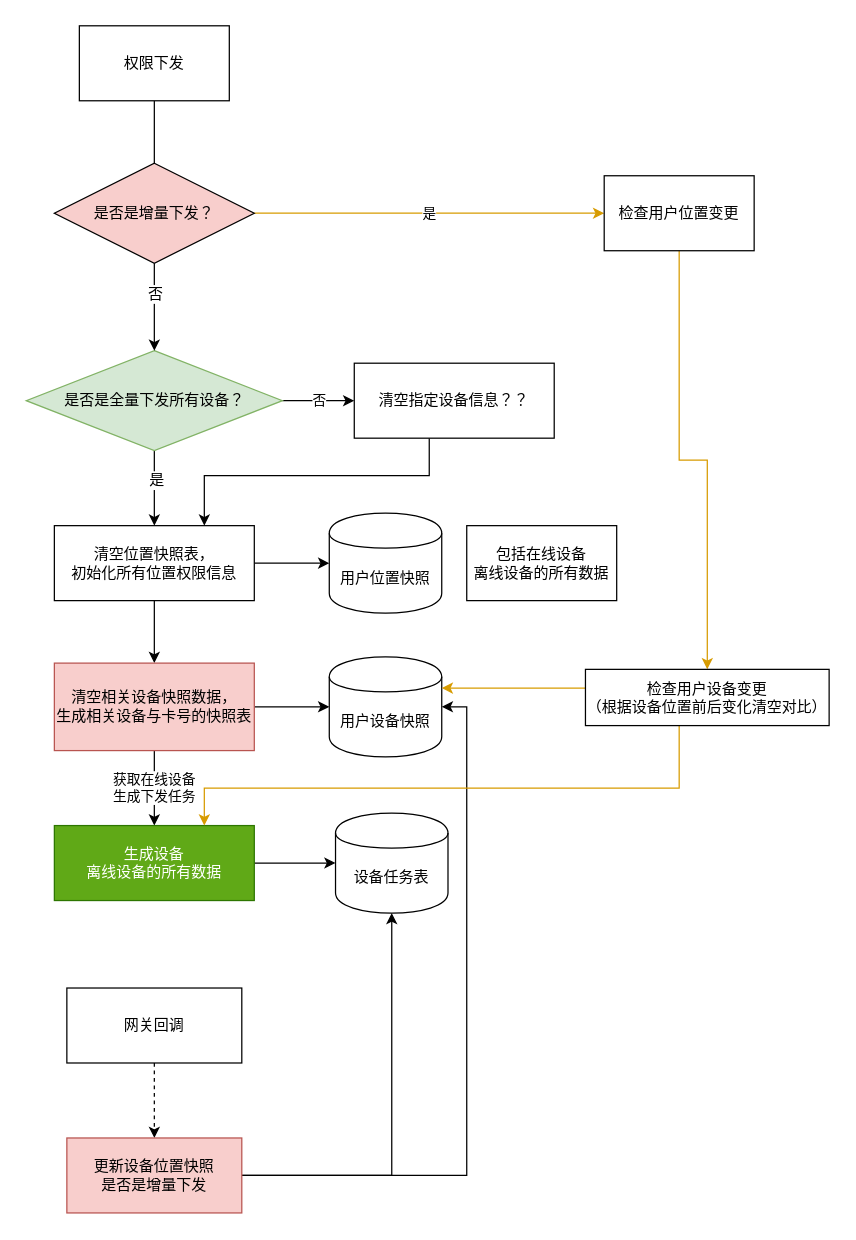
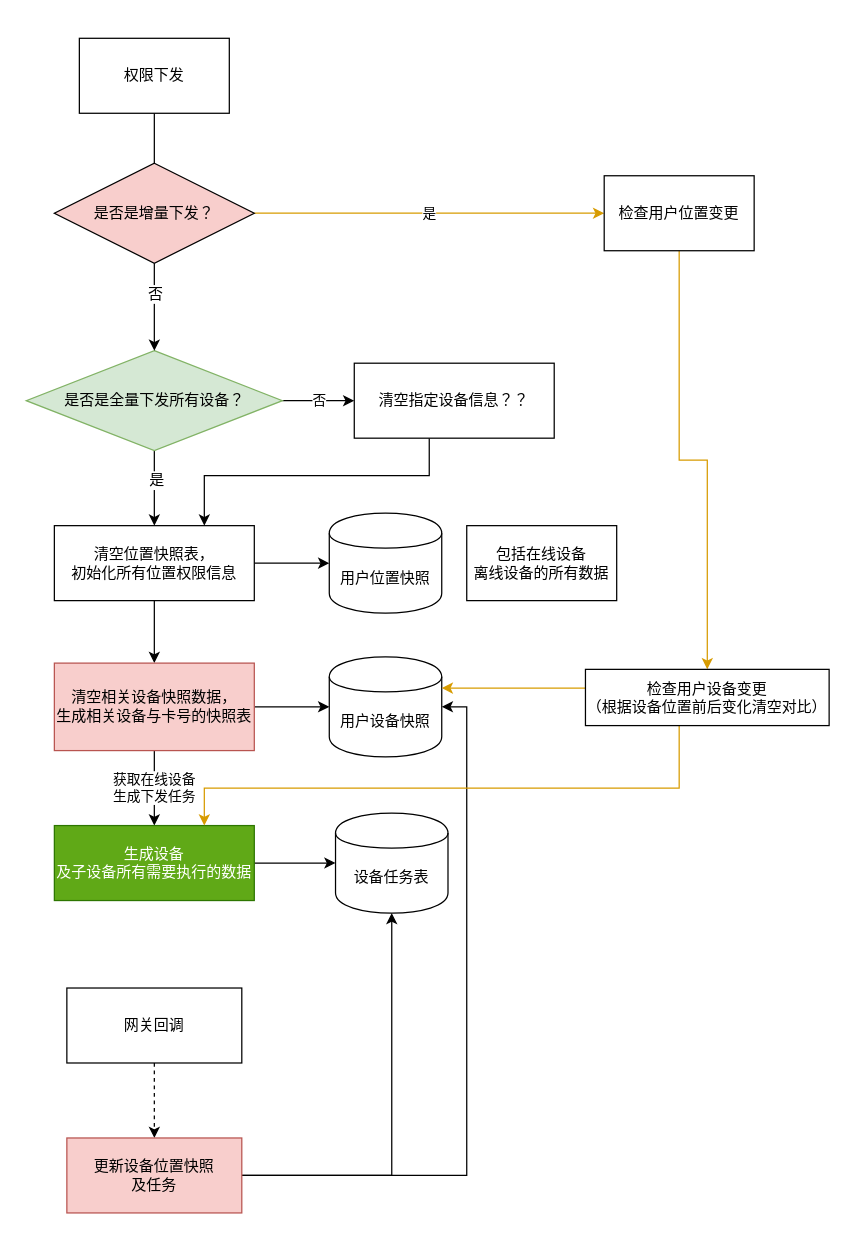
node "权限下发": moved (154, 63) -> (154, 76)
node "生成设备 离线设备的所有数据": label "生成设备 离线设备的所有数据" -> "生成设备 及子设备所有需要执行的数据"
node "更新设备位置快照 是否是增量下发": label "更新设备位置快照 是否是增量下发" -> "更新设备位置快照 及任务"
